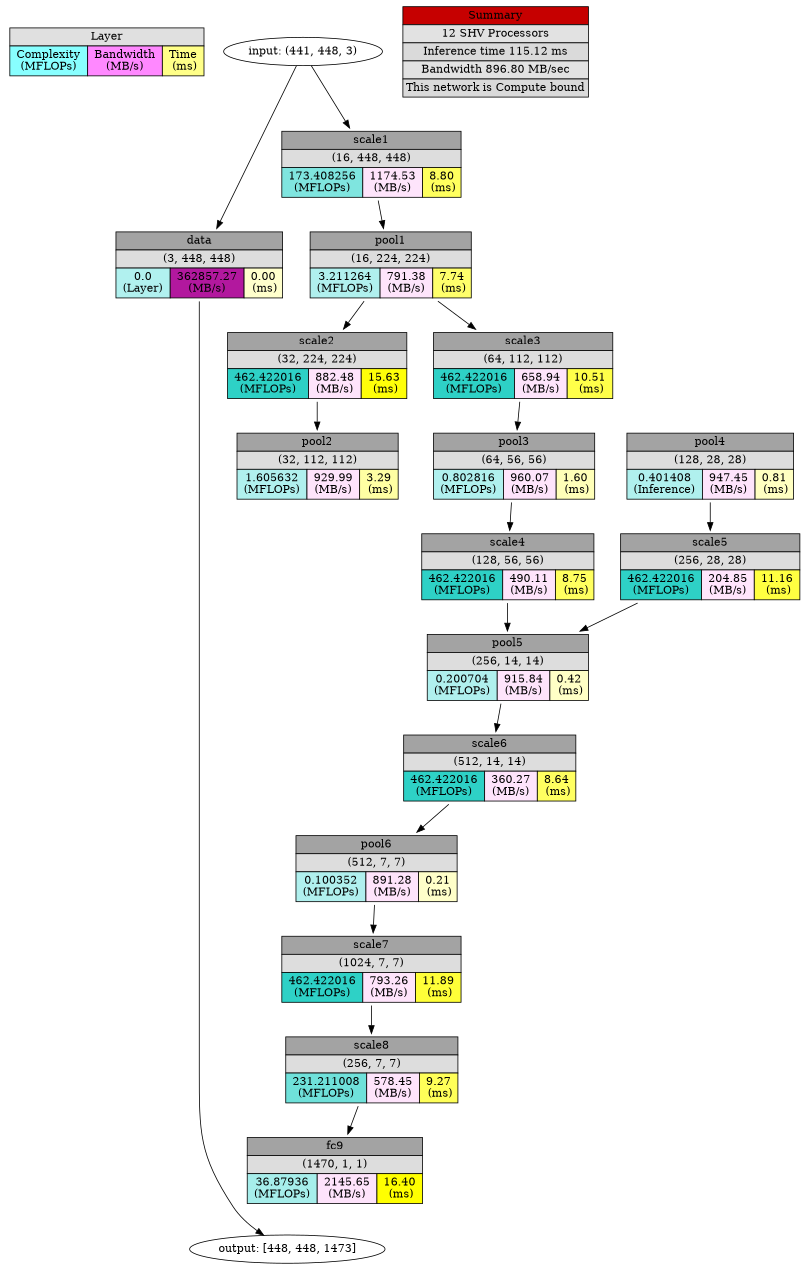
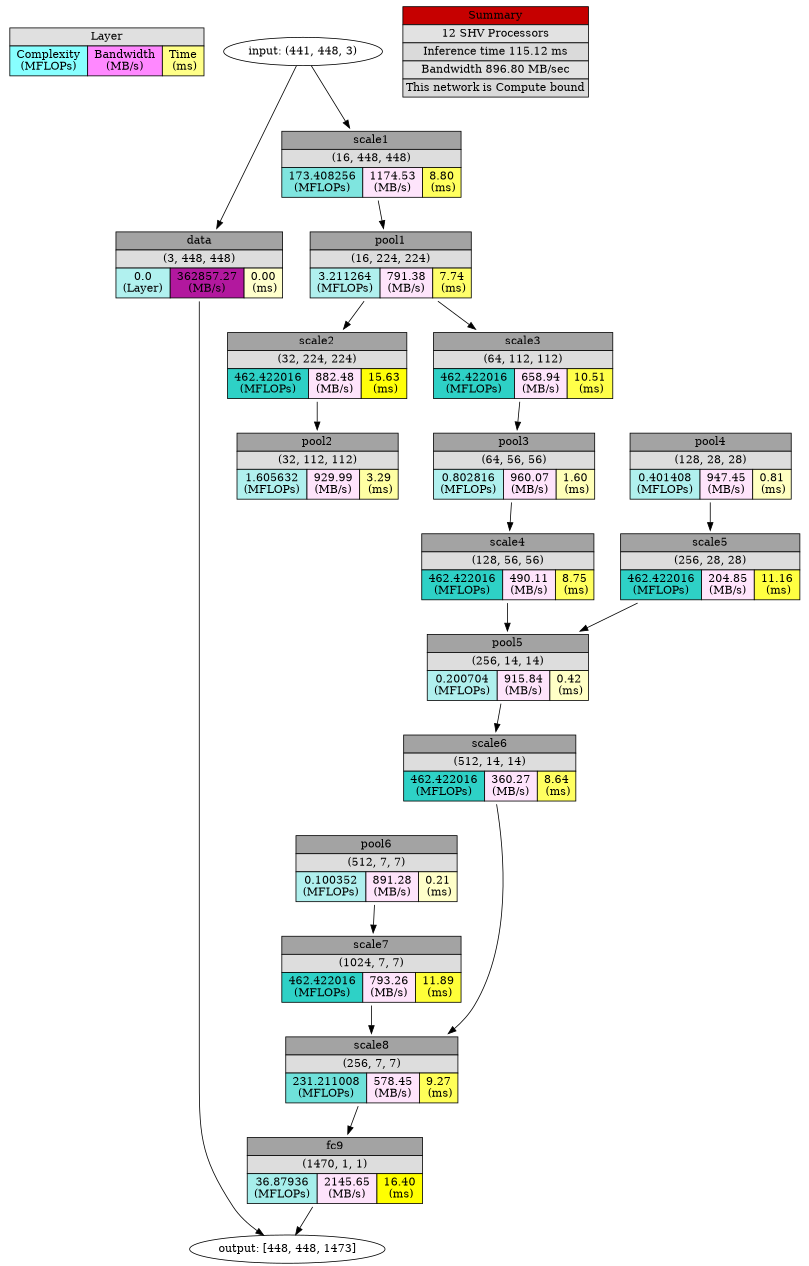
node "pool4": text "(Inference)" -> "(MFLOPs)"
edge "scale6" -> "pool6": now "scale6" -> "scale8"
edge "fc9" -> "output: [448, 448, 1473]": added
